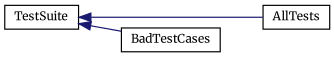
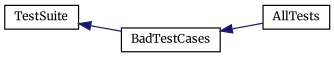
edge "AllTests" -> "TestSuite": now "AllTests" -> "BadTestCases"
